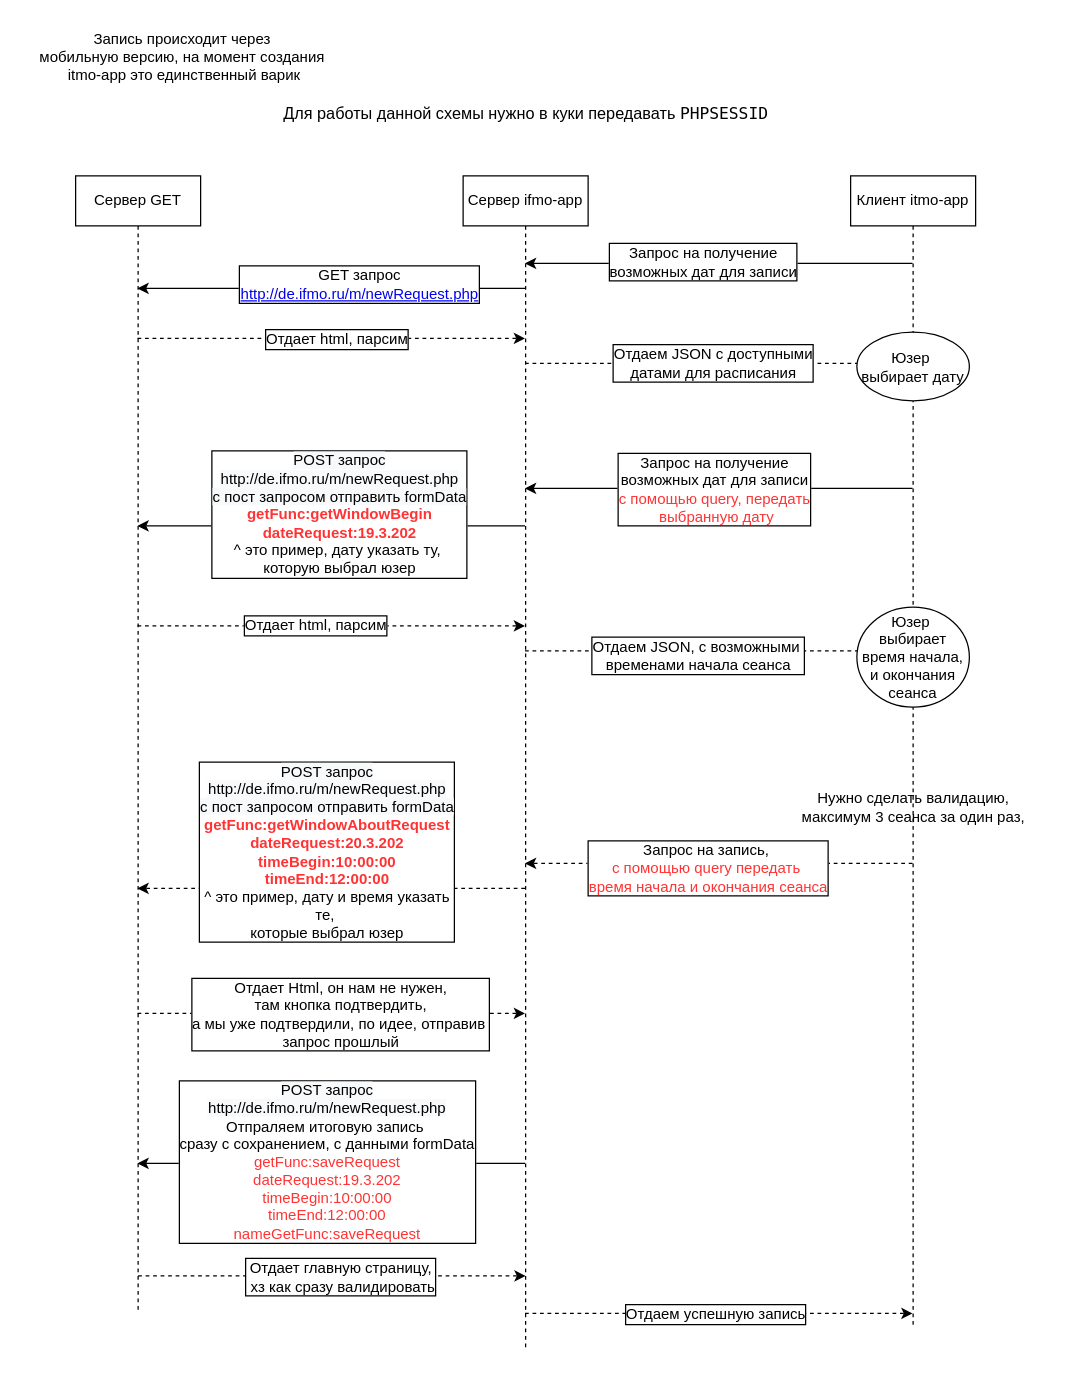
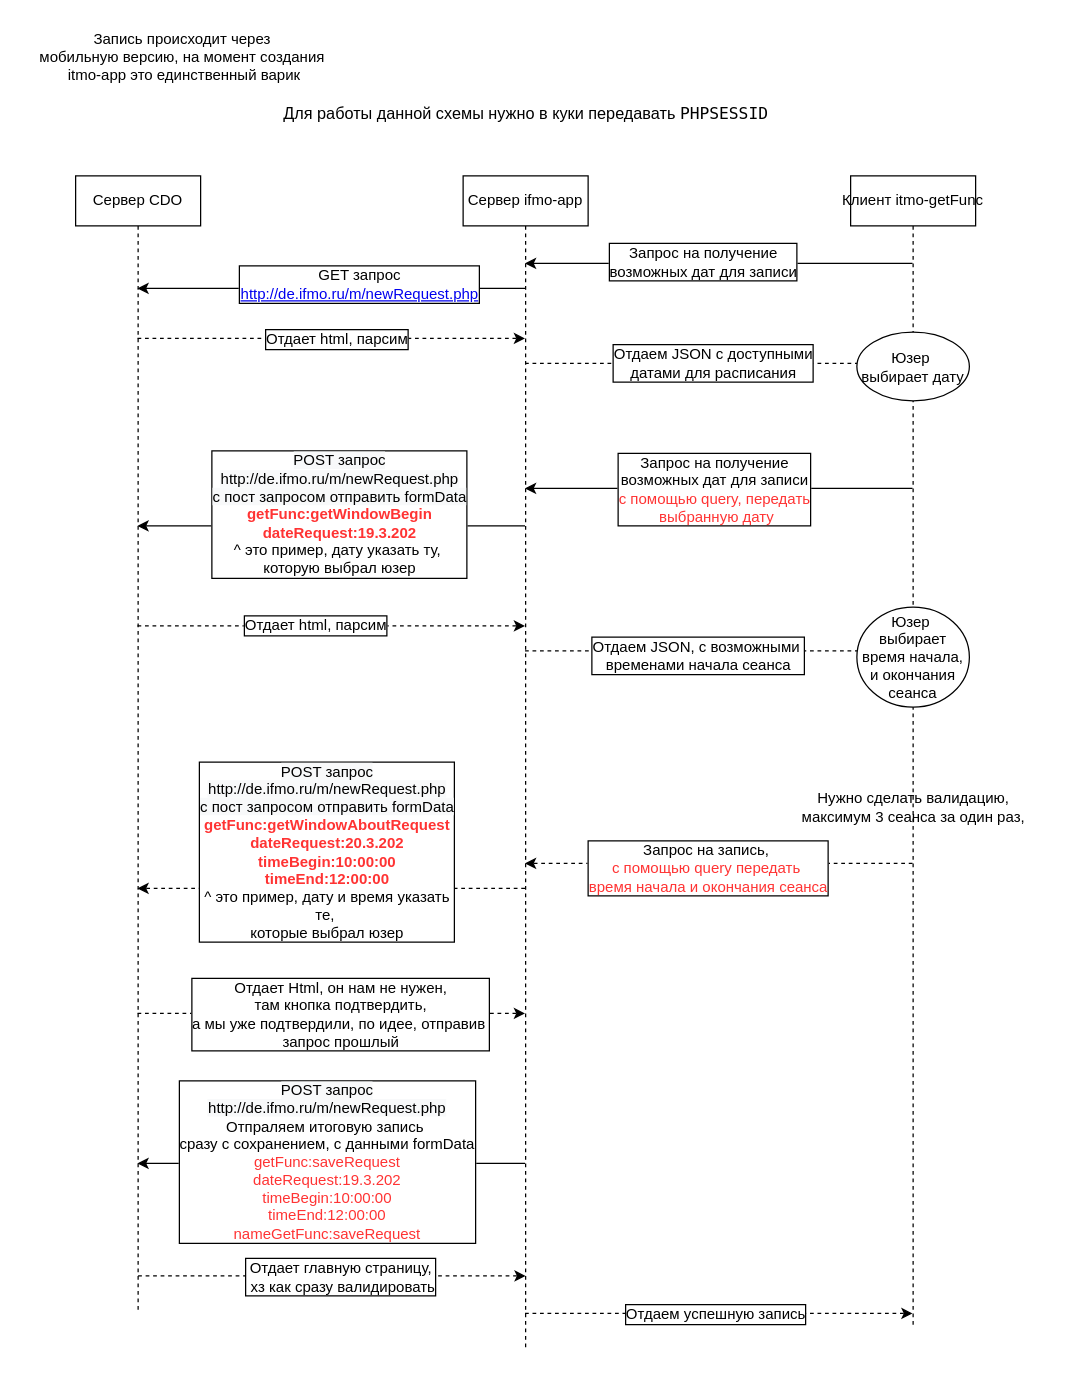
node "Сервер GET": label "Сервер GET" -> "Сервер CDO"
node "Клиент itmo-app": label "Клиент itmo-app" -> "Клиент itmo-getFunc"
